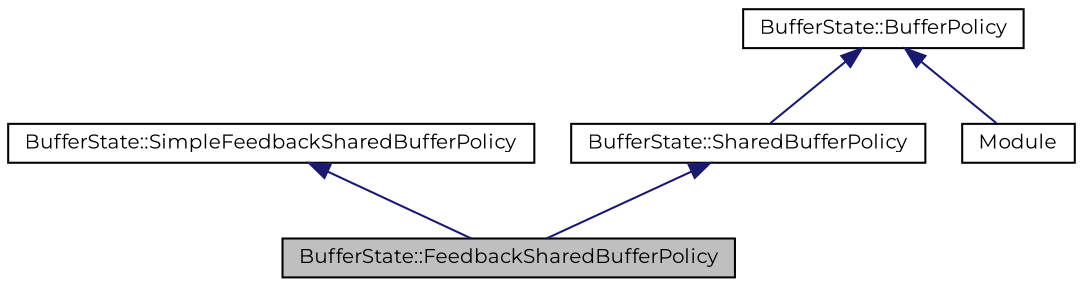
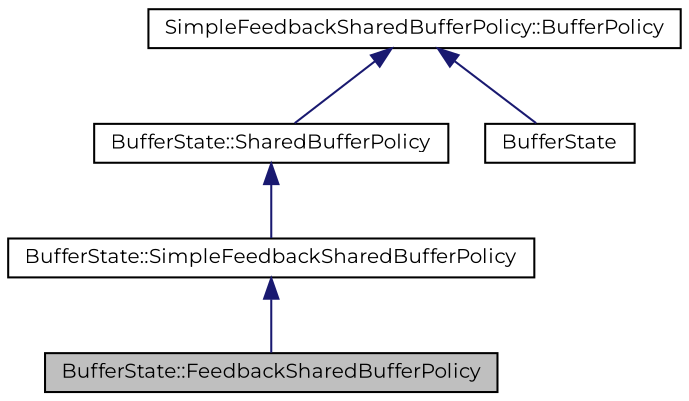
node "BufferState::BufferPolicy": label "BufferState::BufferPolicy" -> "SimpleFeedbackSharedBufferPolicy::BufferPolicy"
node "Module": label "Module" -> "BufferState"
edge "BufferState::FeedbackSharedBufferPolicy" -> "BufferState::SharedBufferPolicy": now "BufferState::SimpleFeedbackSharedBufferPolicy" -> "BufferState::SharedBufferPolicy"
